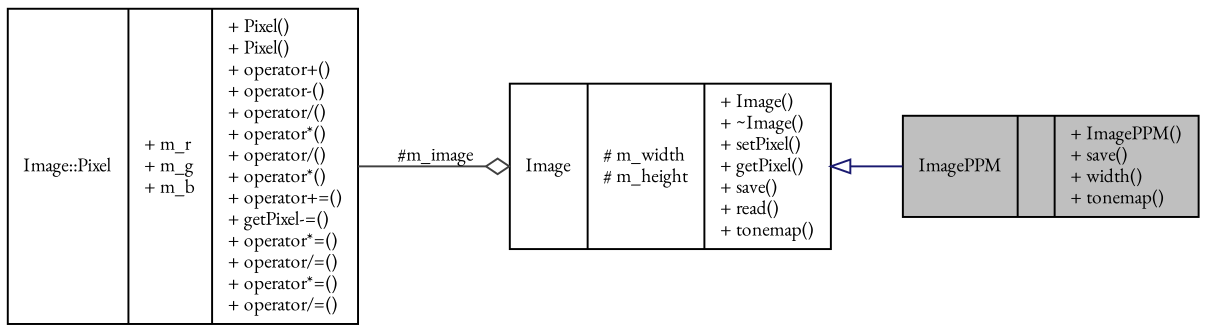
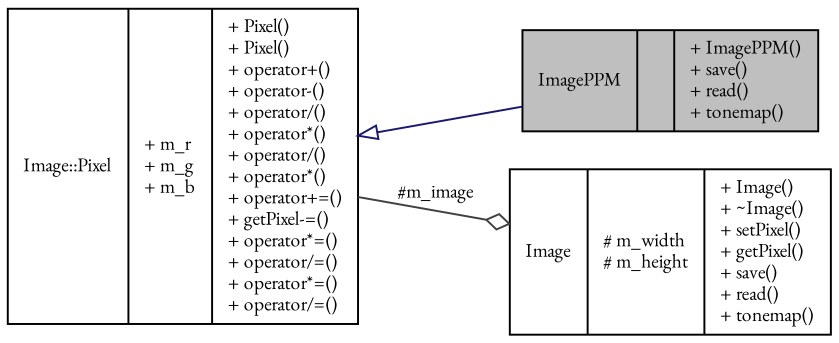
edge "ImagePPM" -> "Image": now "ImagePPM" -> "Image::Pixel"
node "ImagePPM": text "+ width()" -> "+ read()"
